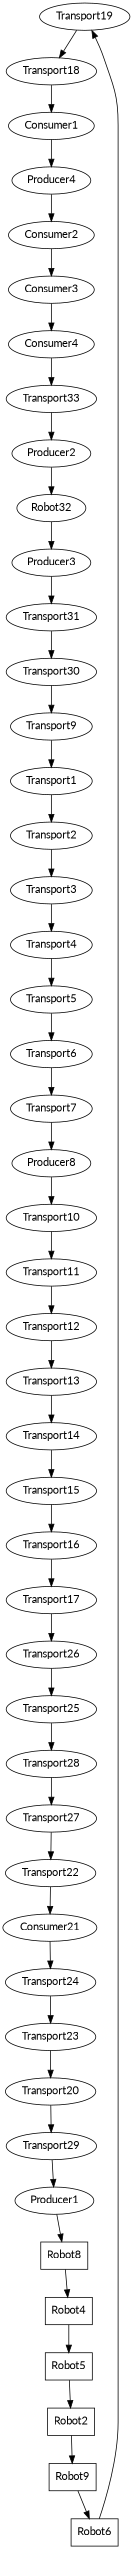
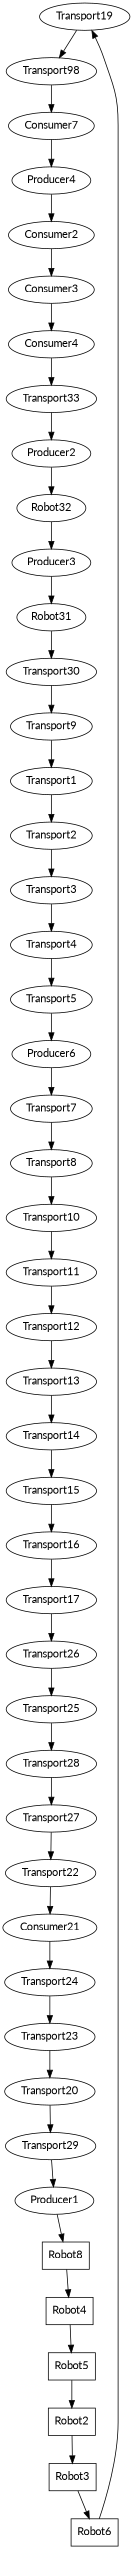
node "Transport18": label "Transport18" -> "Transport98"
node "Consumer1": label "Consumer1" -> "Consumer7"
node "Transport31": label "Transport31" -> "Robot31"
node "Transport6": label "Transport6" -> "Producer6"
node "Producer8": label "Producer8" -> "Transport8"
node "Robot9": label "Robot9" -> "Robot3"
